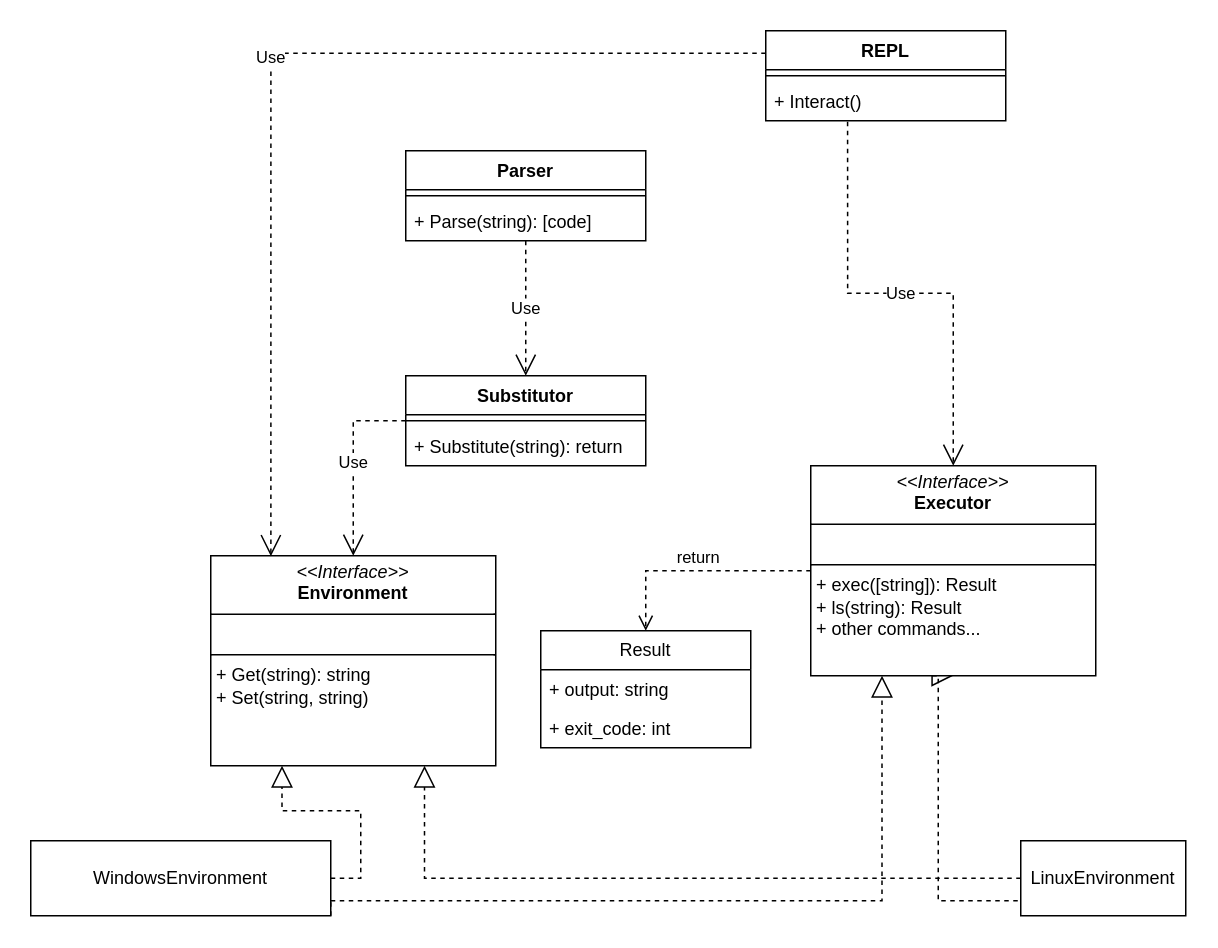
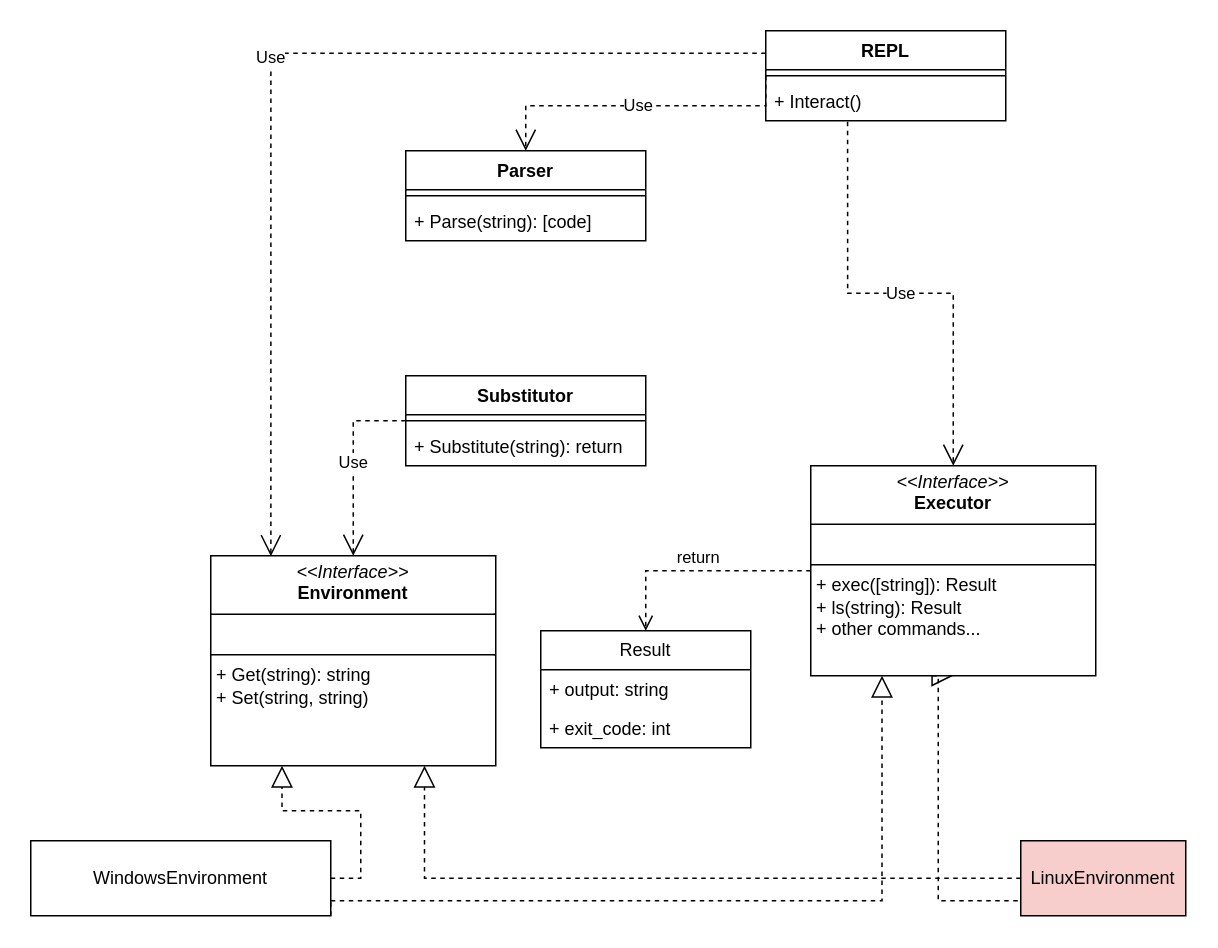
edge "REPL" -> "Parser": added, label "Use"
edge "Parser" -> "Substitutor": removed, label "Use"
node "LinuxEnvironment": fillcolor #ffffff -> #f8cecc
